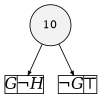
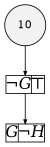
edge "10" -> "G": now "¬G" -> "G"
